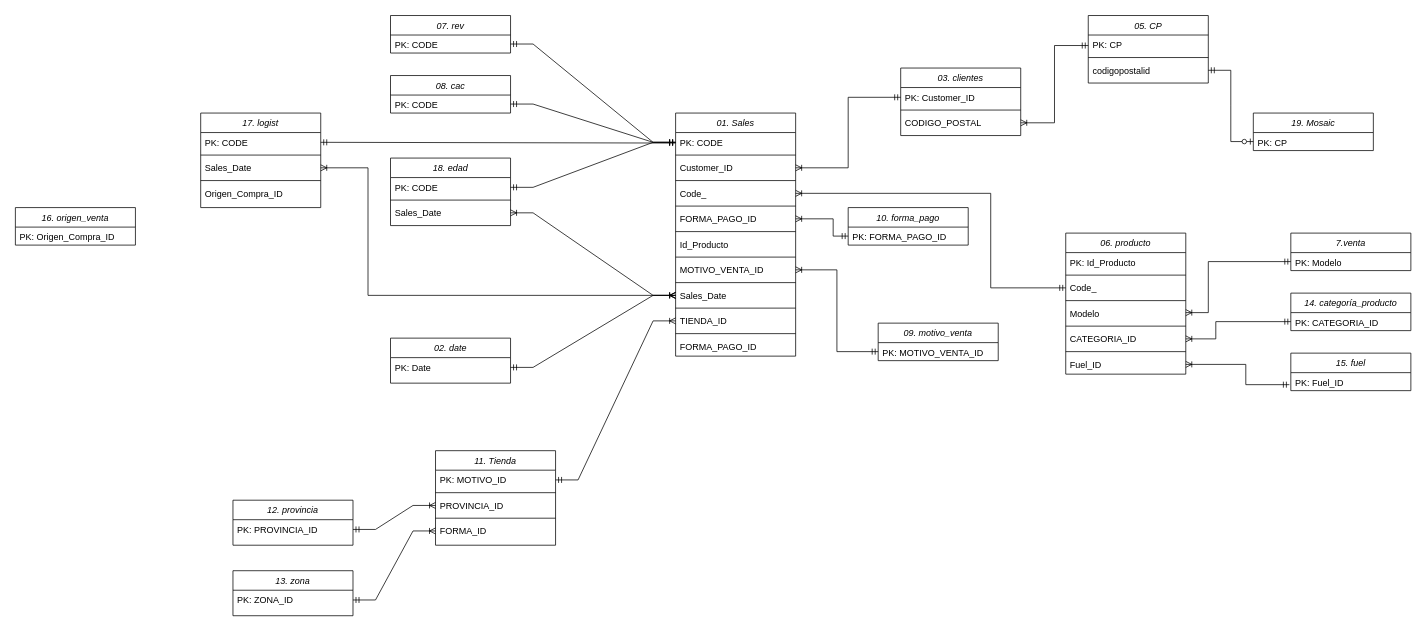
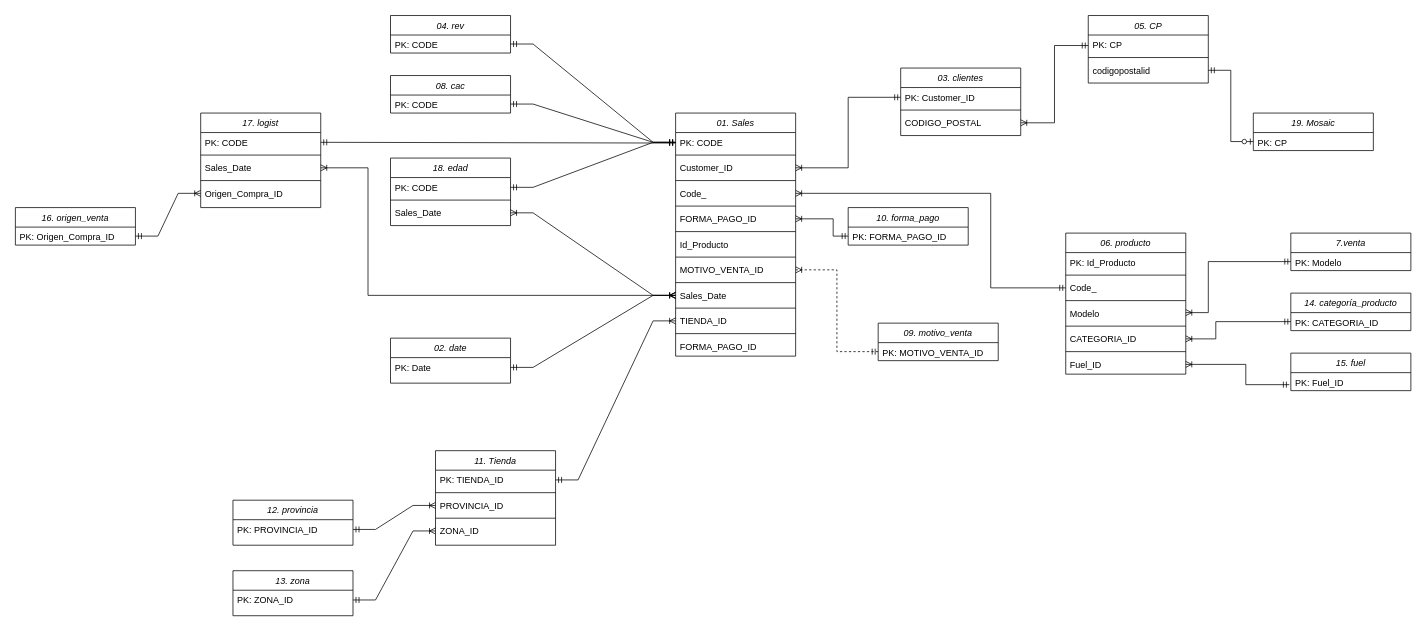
node "07. rev": label "07. rev" -> "04. rev"
edge "Origen_Compra_ID" -- "PK: Origen_Compra_ID": added
edge "MOTIVO_VENTA_ID" -- "PK: MOTIVO_VENTA_ID": style solid -> dashed
node "PK: MOTIVO_ID": label "PK: MOTIVO_ID" -> "PK: TIENDA_ID"
node "FORMA_ID": label "FORMA_ID" -> "ZONA_ID"
